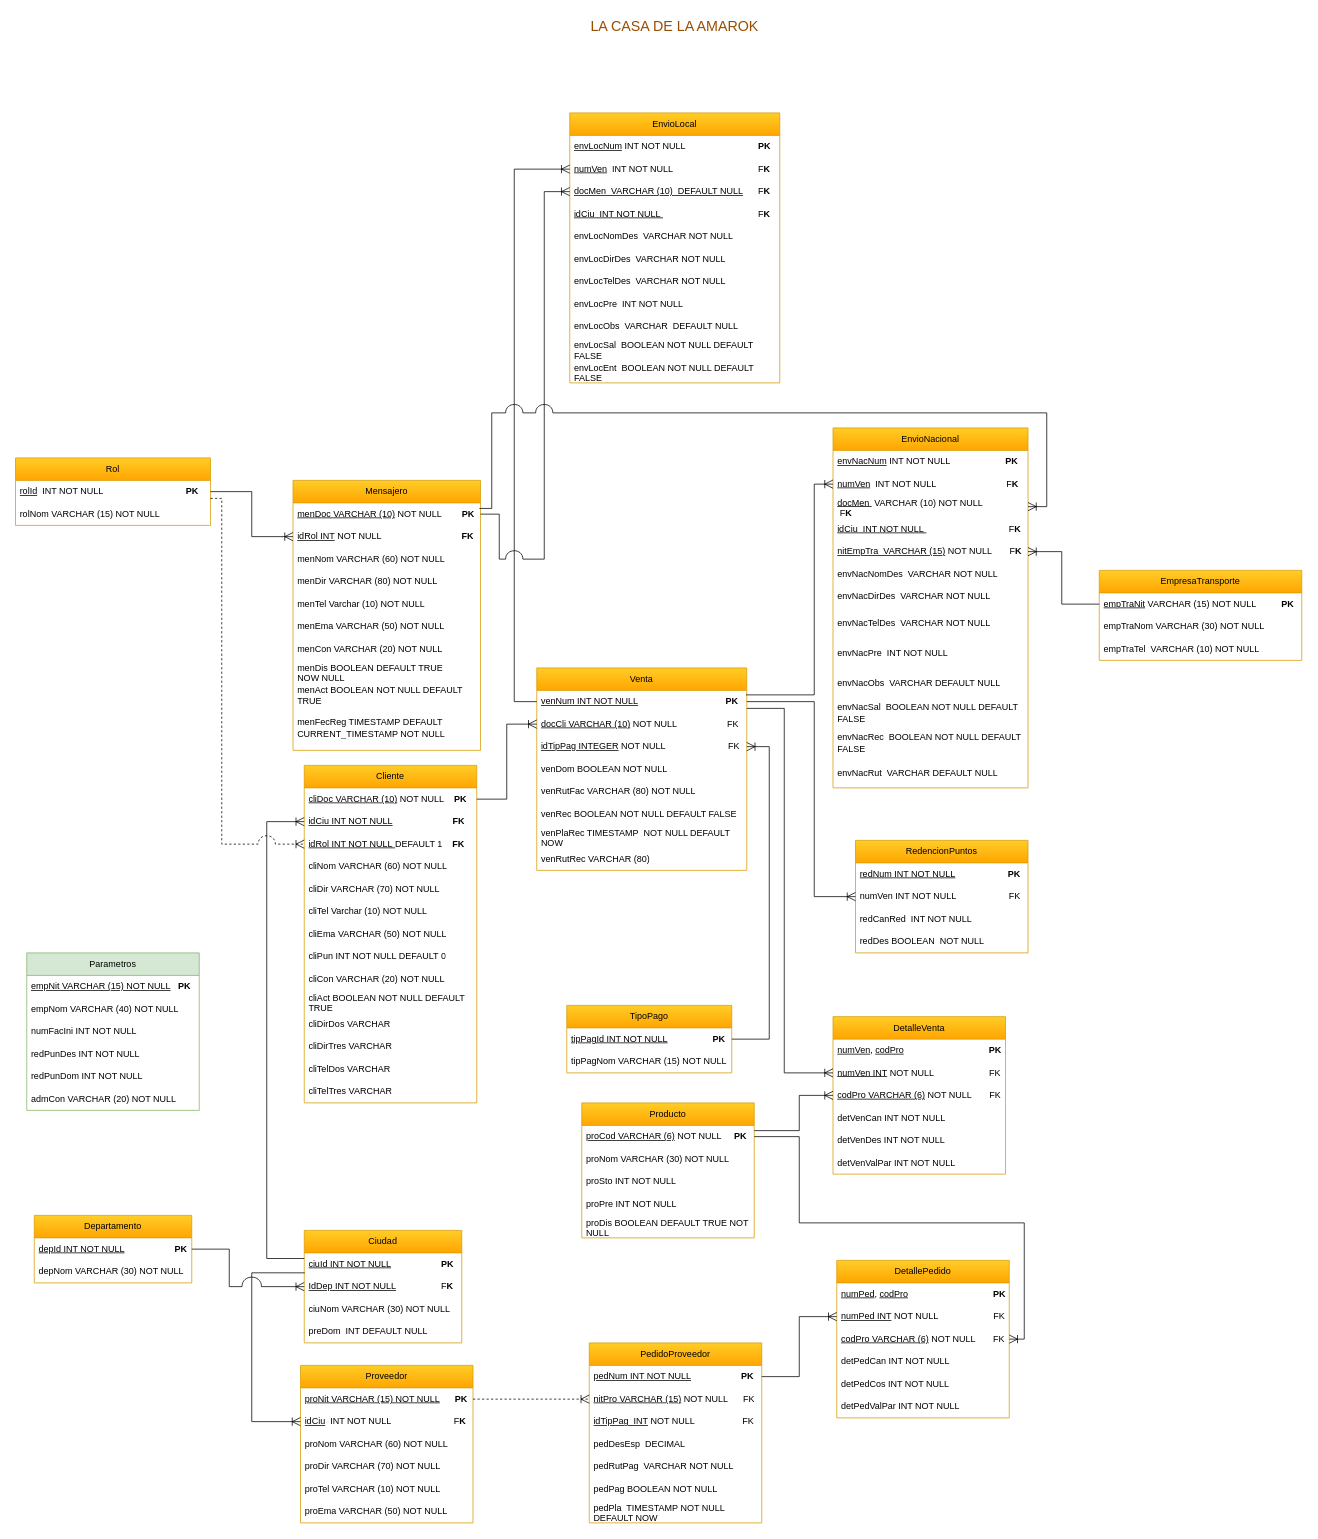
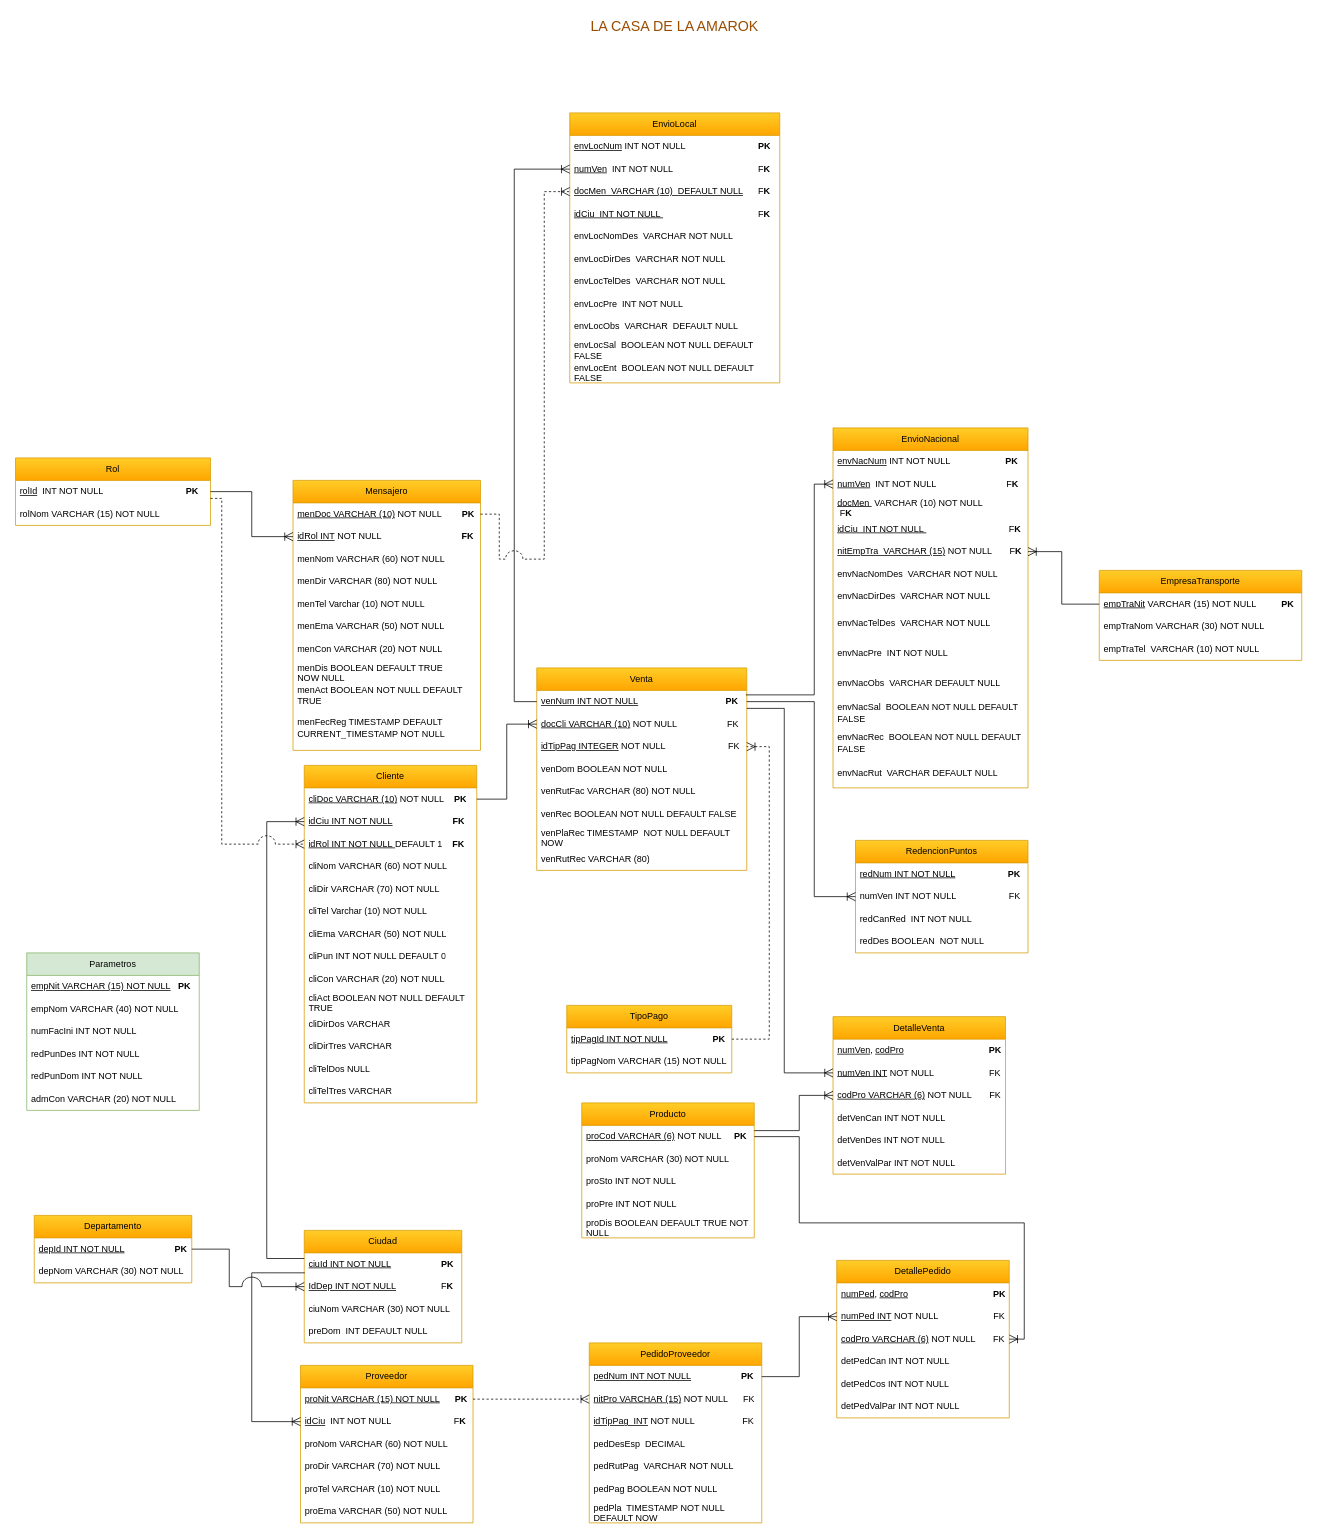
edge "menDoc VARCHAR (10) NOT NULL PK" -> "docMen VARCHAR (10) NOT NULL FK": removed
edge "menDoc VARCHAR (10) NOT NULL PK" -> "docMen VARCHAR (10) DEFAULT NULL FK": style solid -> dashed
edge "tipPagId INT NOT NULL PK" -> "idTipPag INTEGER NOT NULL FK": style solid -> dashed
node "cliTelDos VARCHAR": label "cliTelDos VARCHAR" -> "cliTelDos NULL"
